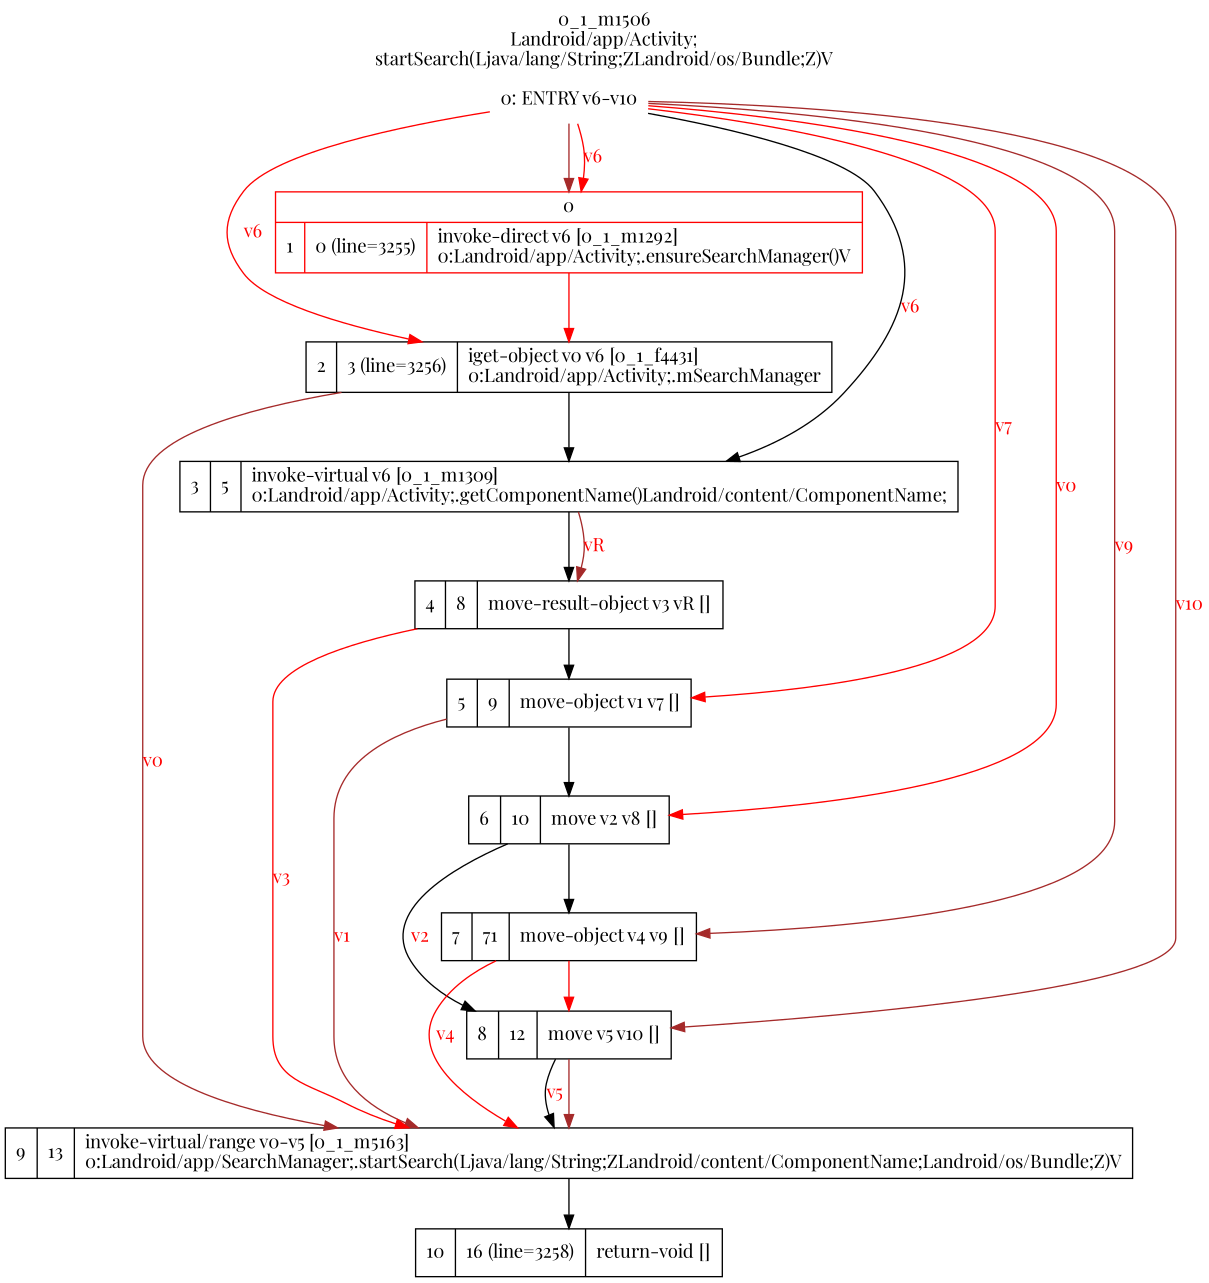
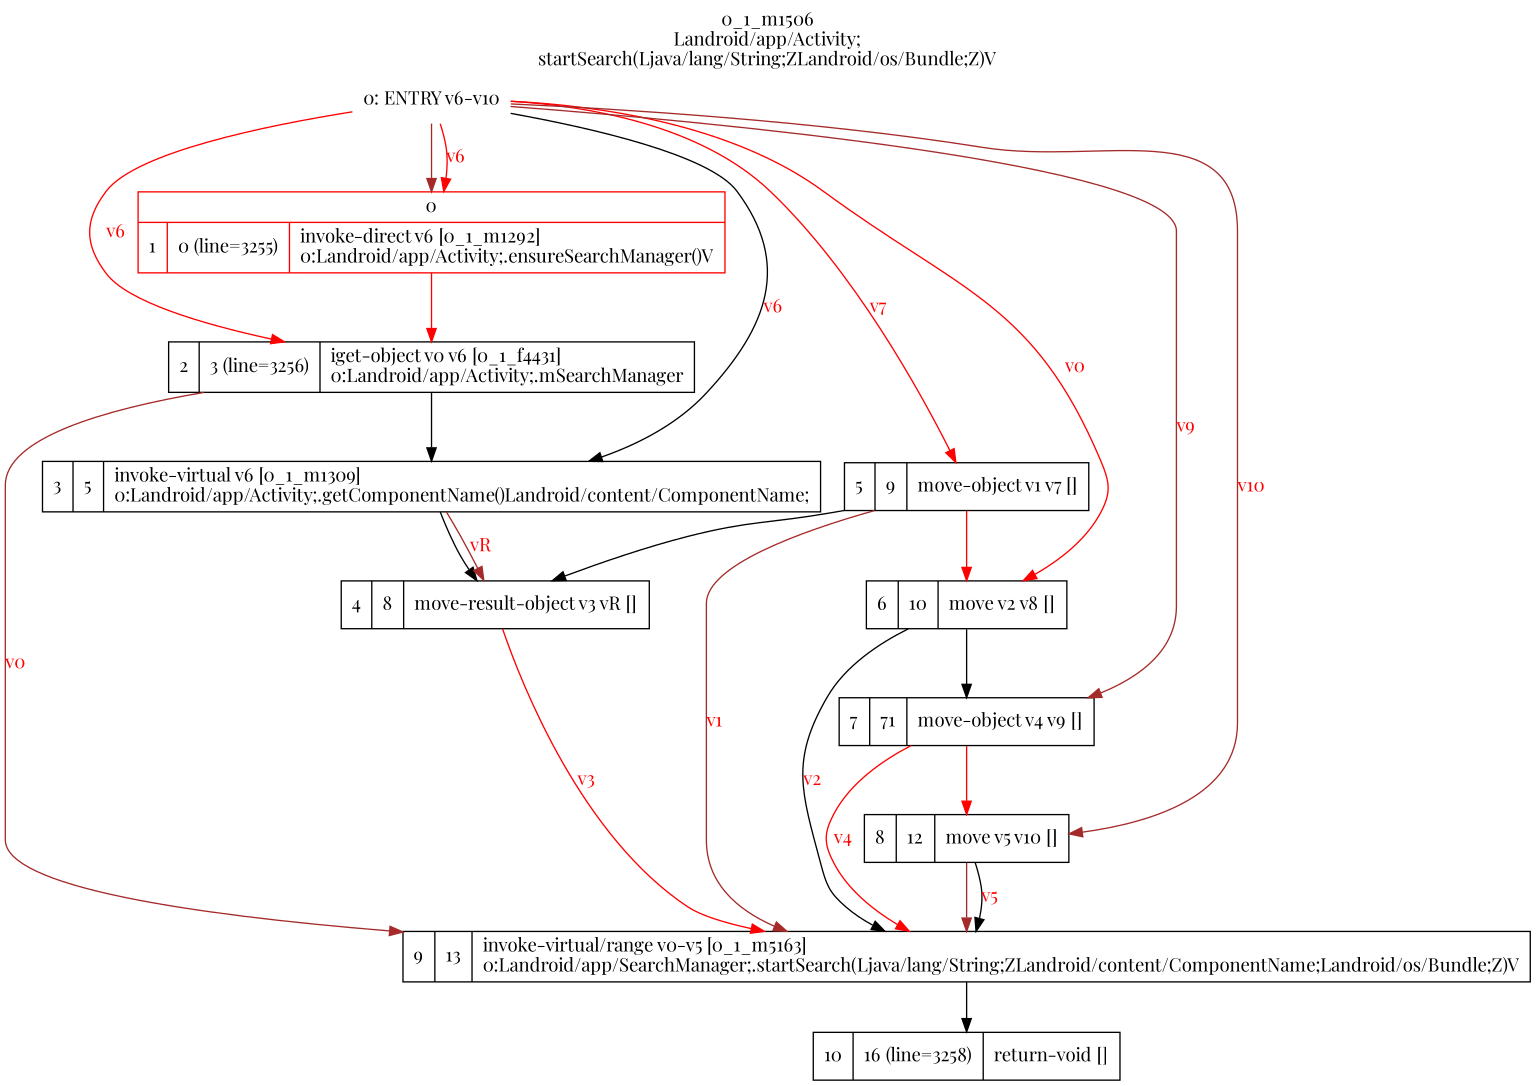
edge "4" -> "5": reversed
edge "5" -> "6": color black -> red
edge "6" -> "8": now "6" -> "9"
